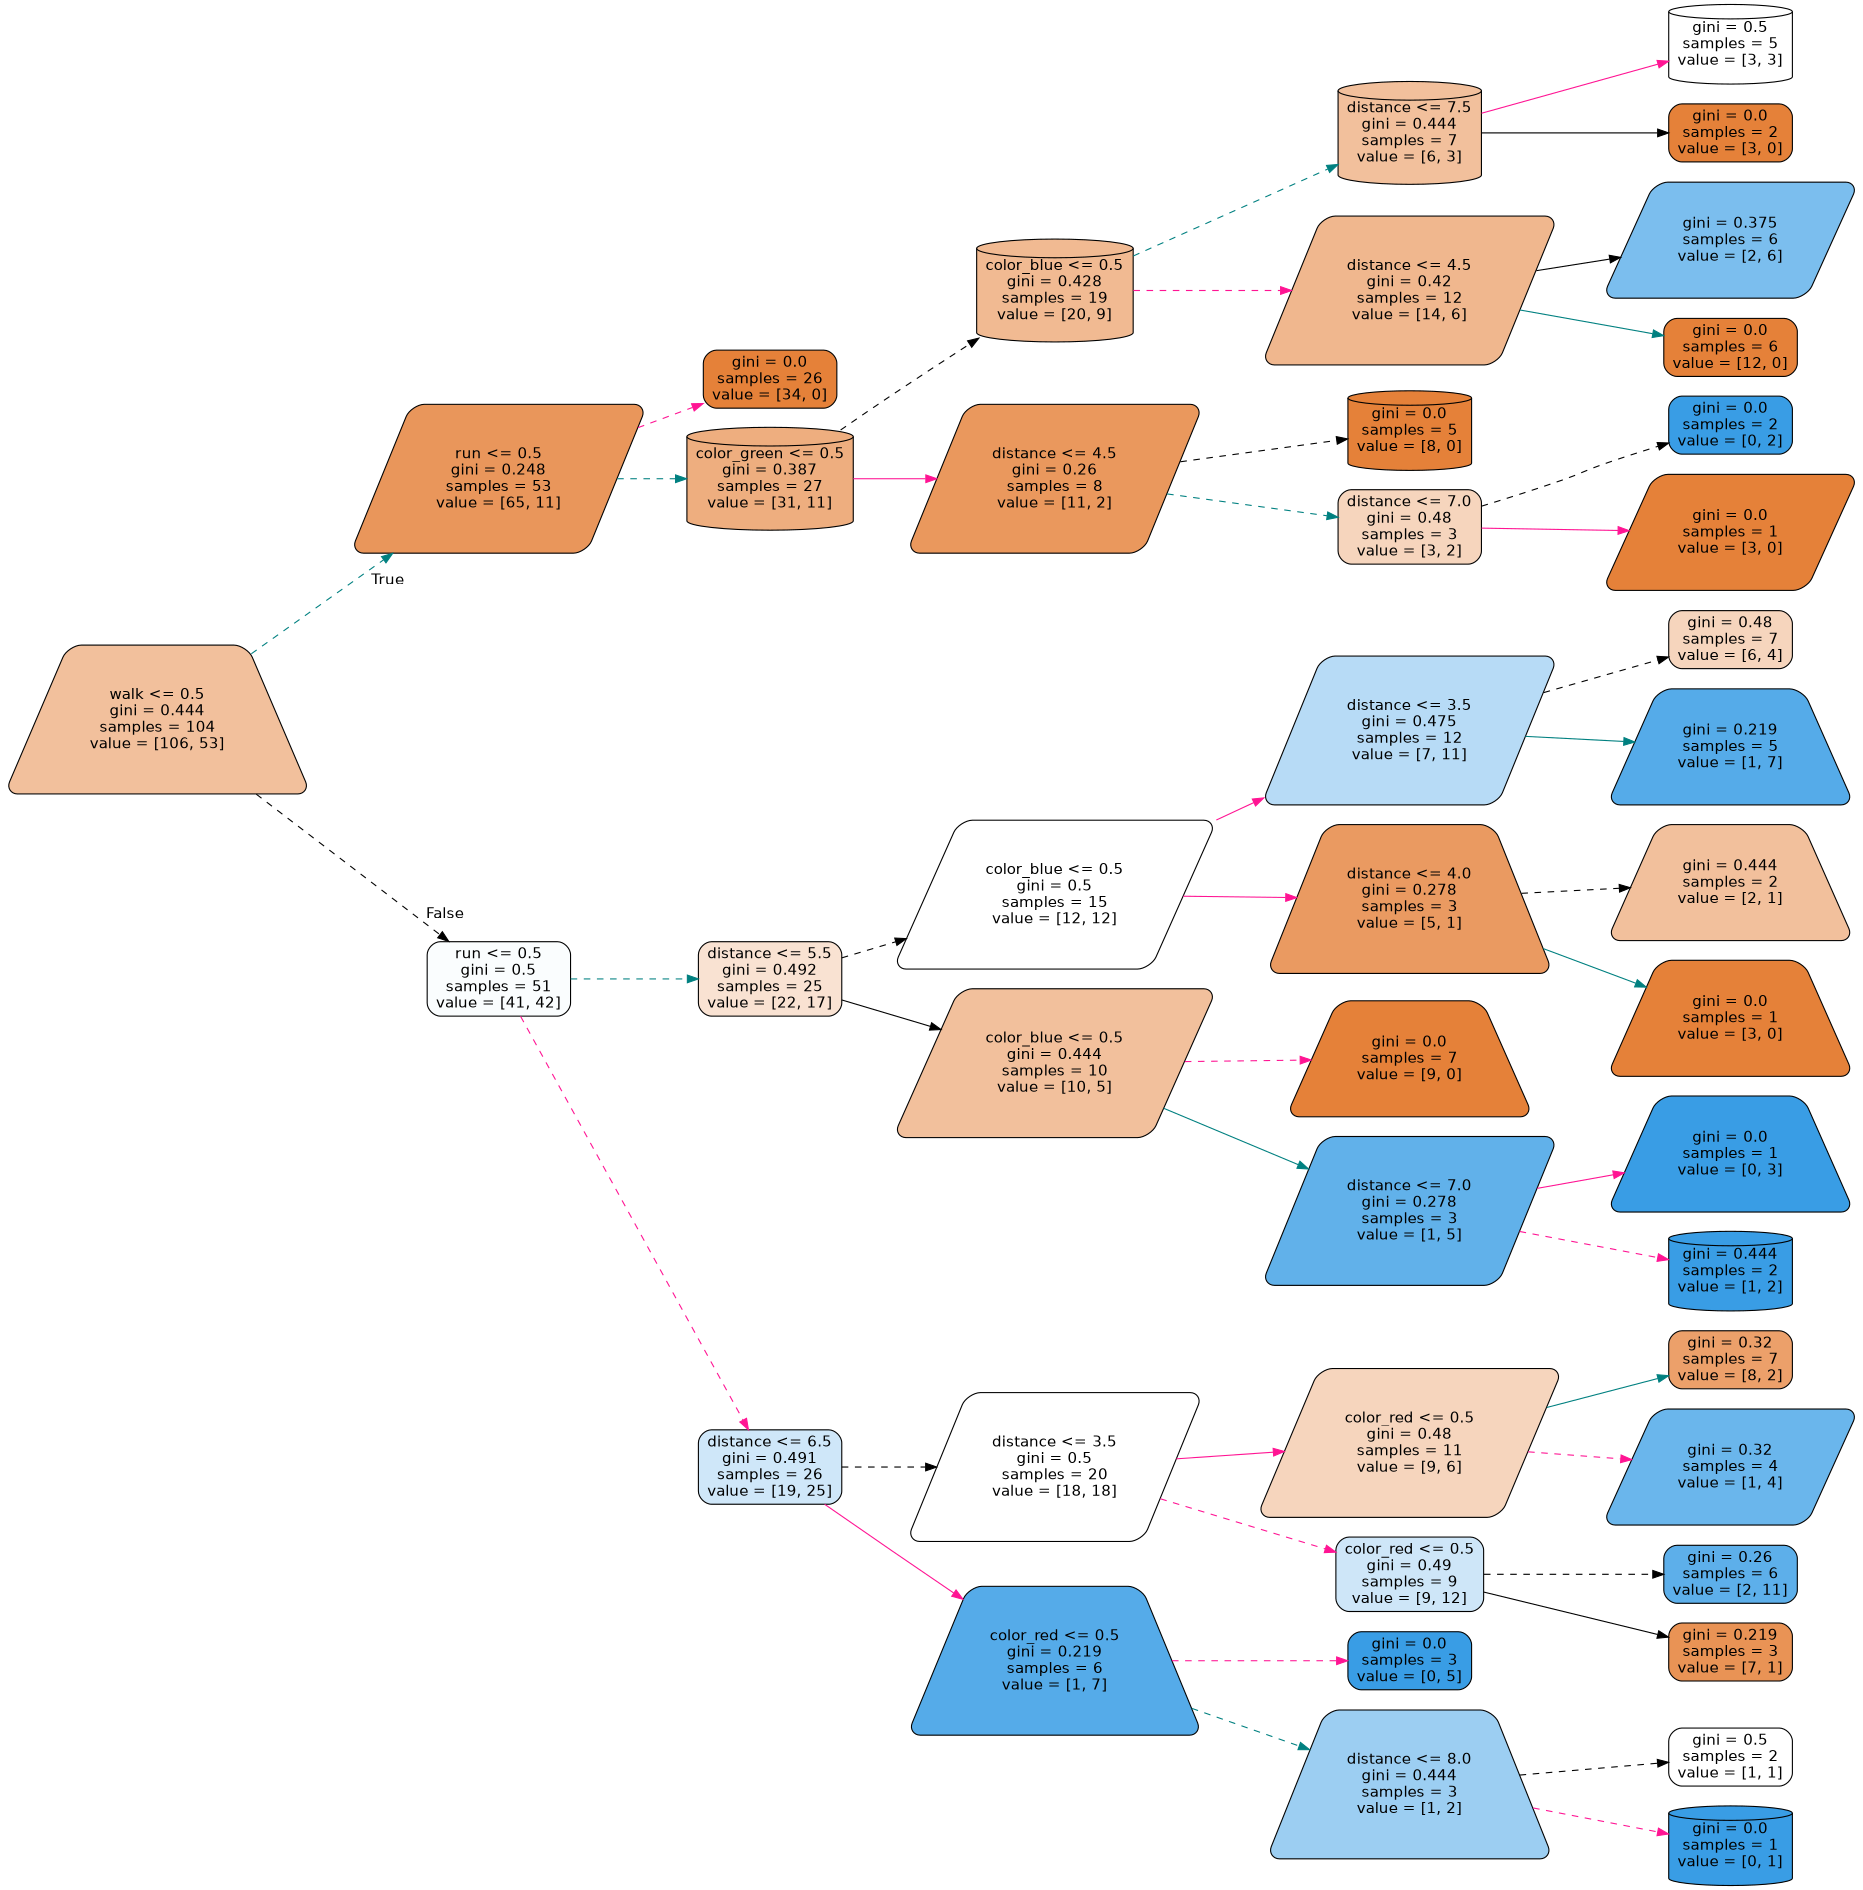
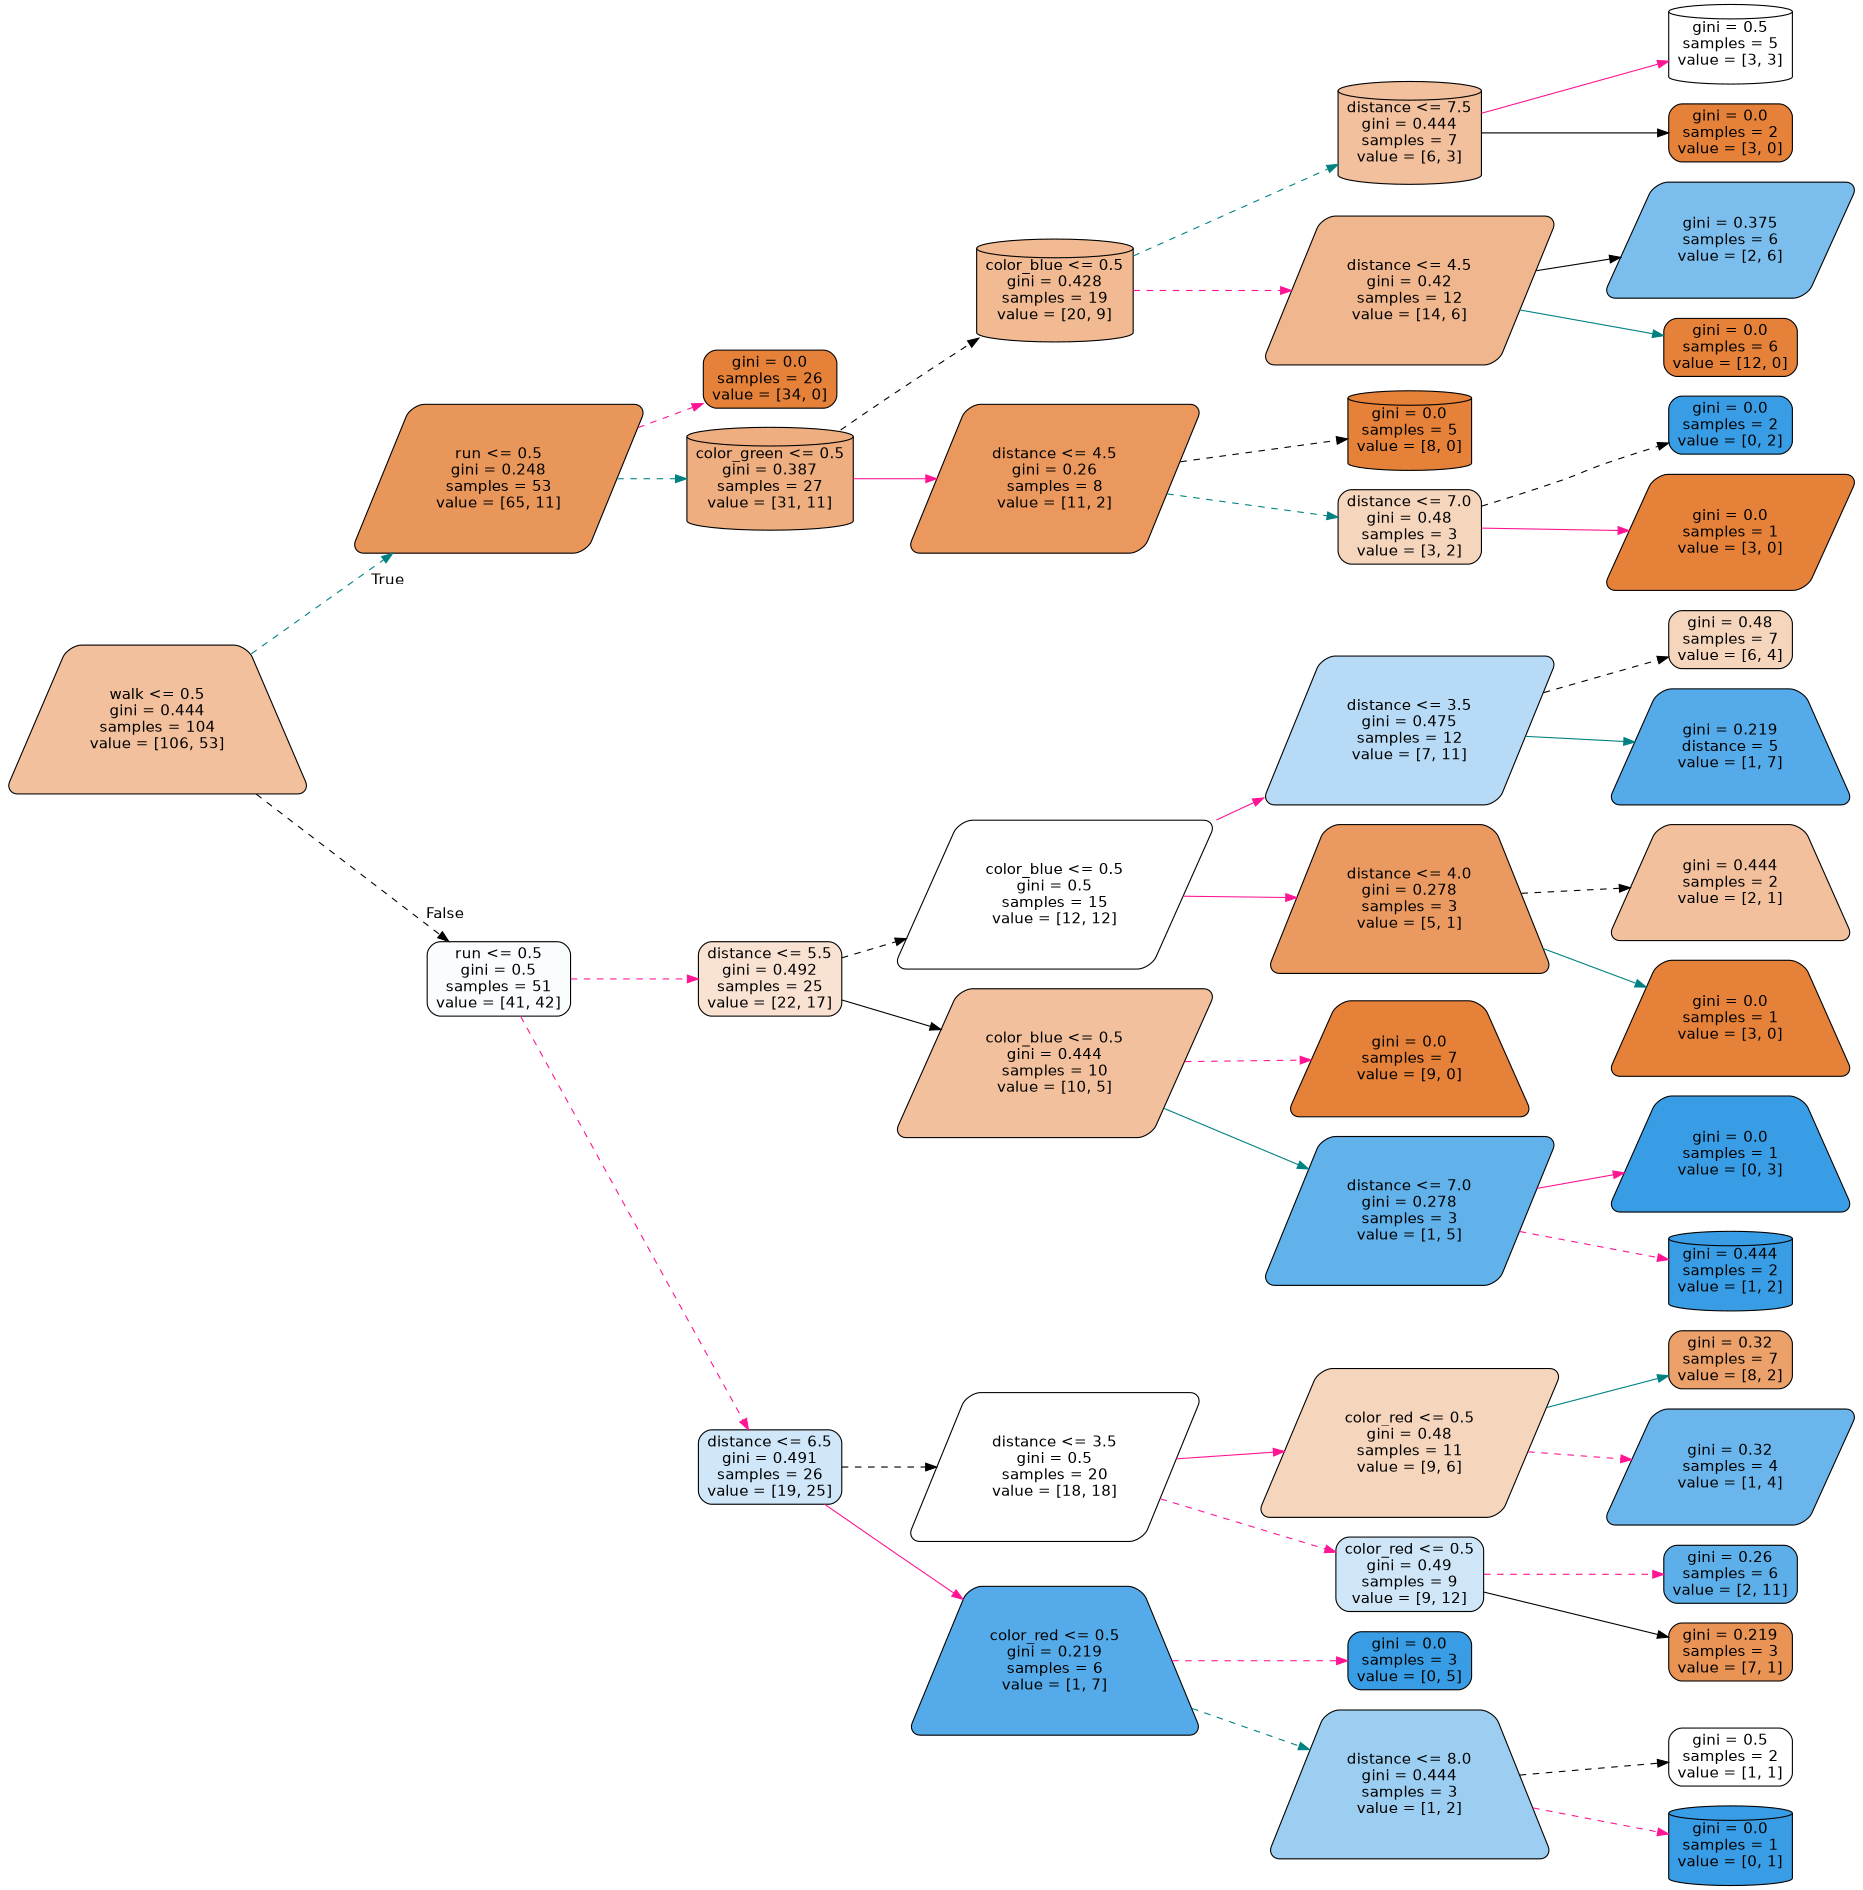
node "gini = 0.219 samples = 5 value = [1, 7]": label "gini = 0.219 samples = 5 value = [1, 7]" -> "gini = 0.219 distance = 5 value = [1, 7]"
edge "run <= 0.5 gini = 0.5 samples = 51 value = [41, 42]" -> "distance <= 5.5 gini = 0.492 samples = 25 value = [22, 17]": color teal -> deeppink
edge "color_red <= 0.5 gini = 0.49 samples = 9 value = [9, 12]" -> "gini = 0.26 samples = 6 value = [2, 11]": color black -> deeppink
